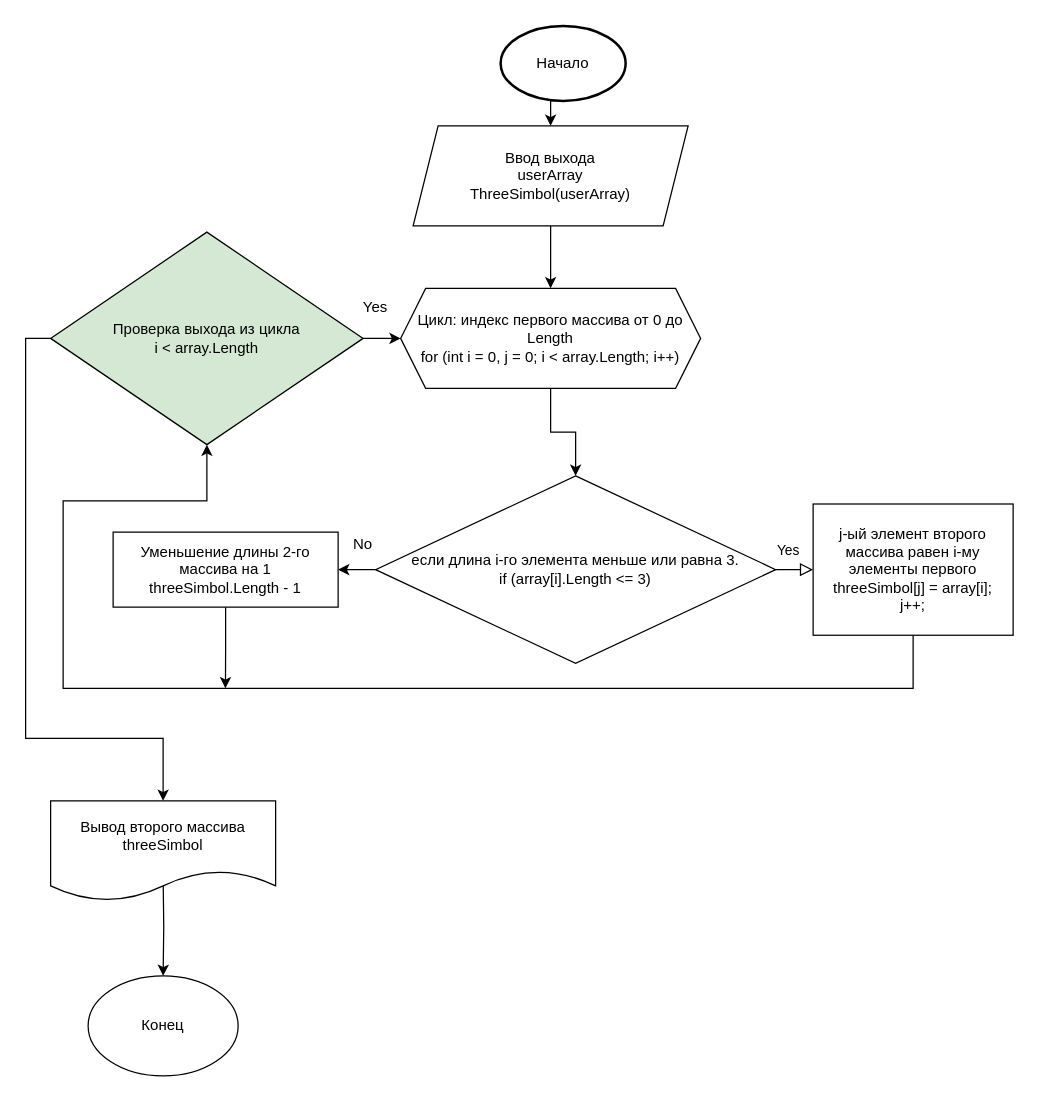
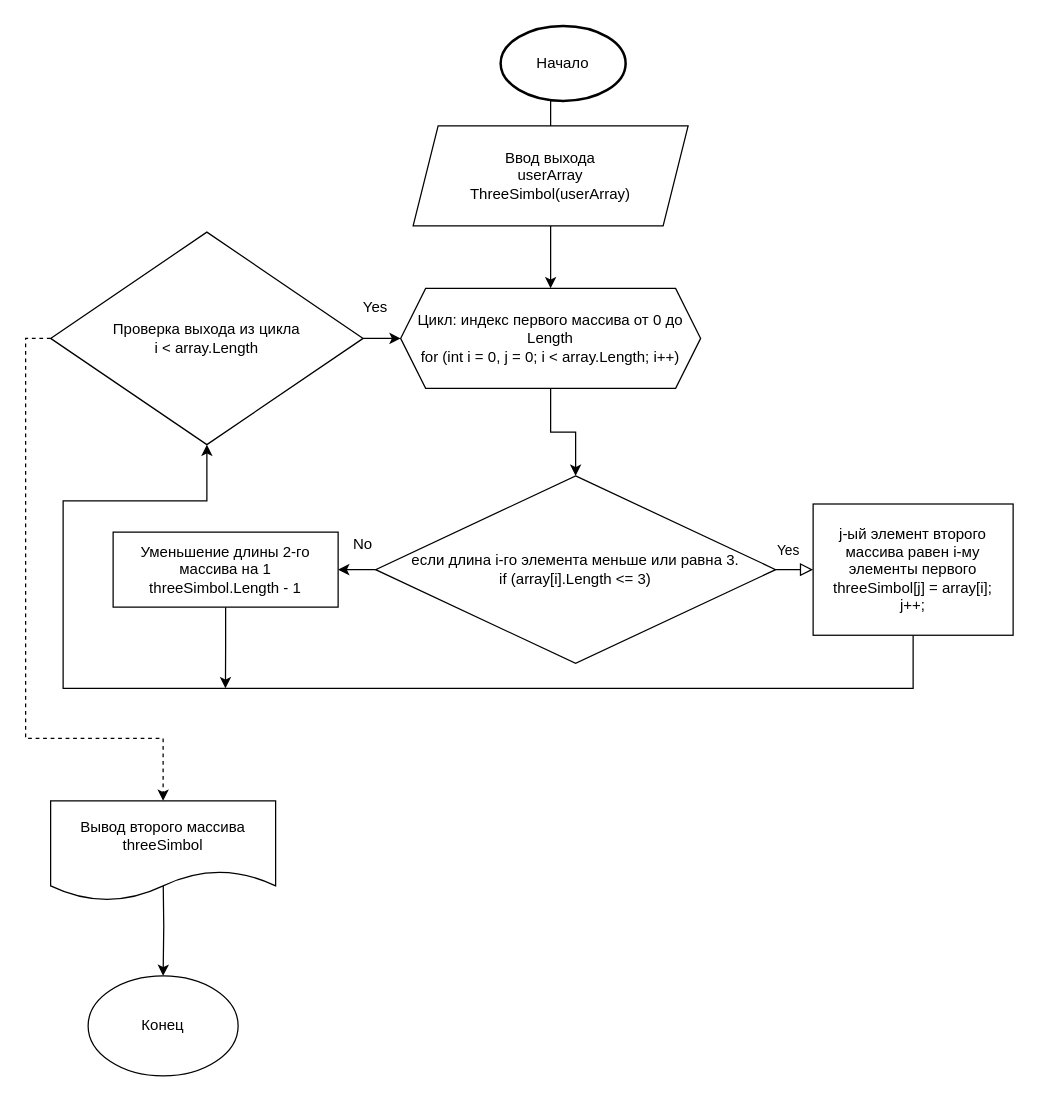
edge "Начало" -> "Ввод выхода userArray ThreeSimbol(userArray)": arrowhead classic -> none
node "Проверка выхода из цикла i < array.Length": fillcolor #d5e8d4 -> #ffffff
edge "Проверка выхода из цикла i < array.Length" -> "Вывод второго массива threeSimbol": style solid -> dashed
